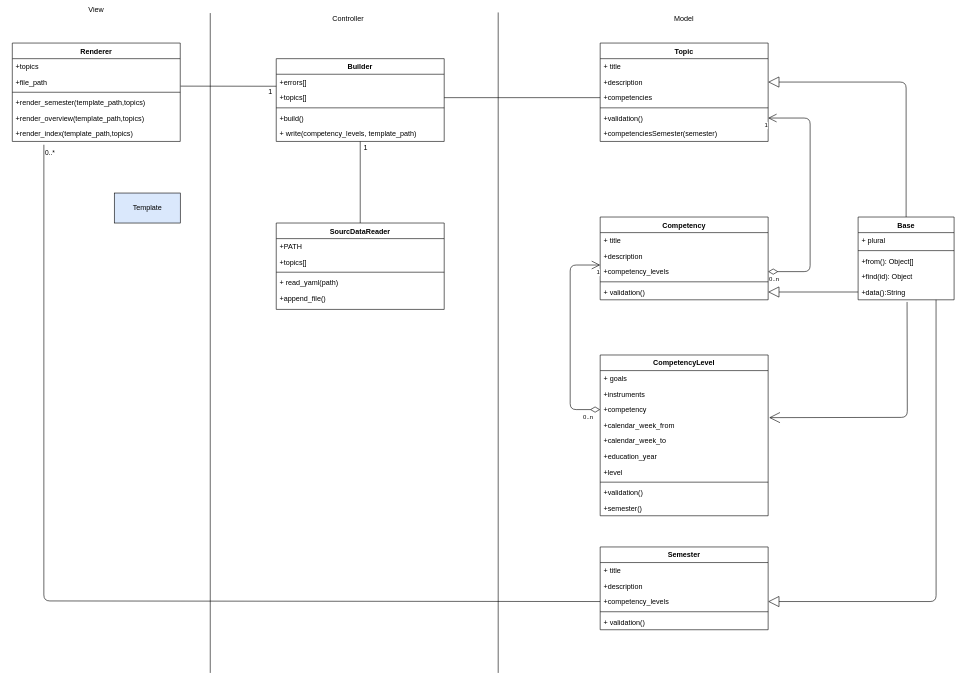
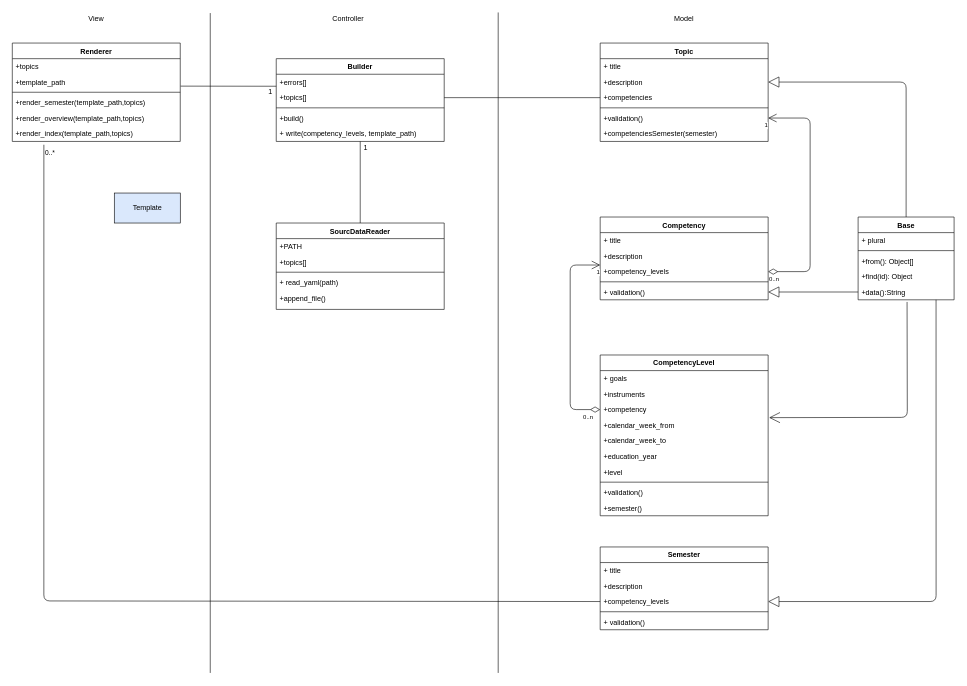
node "View": moved (96, 9) -> (96, 18)
node "+file_path": label "+file_path" -> "+template_path"
